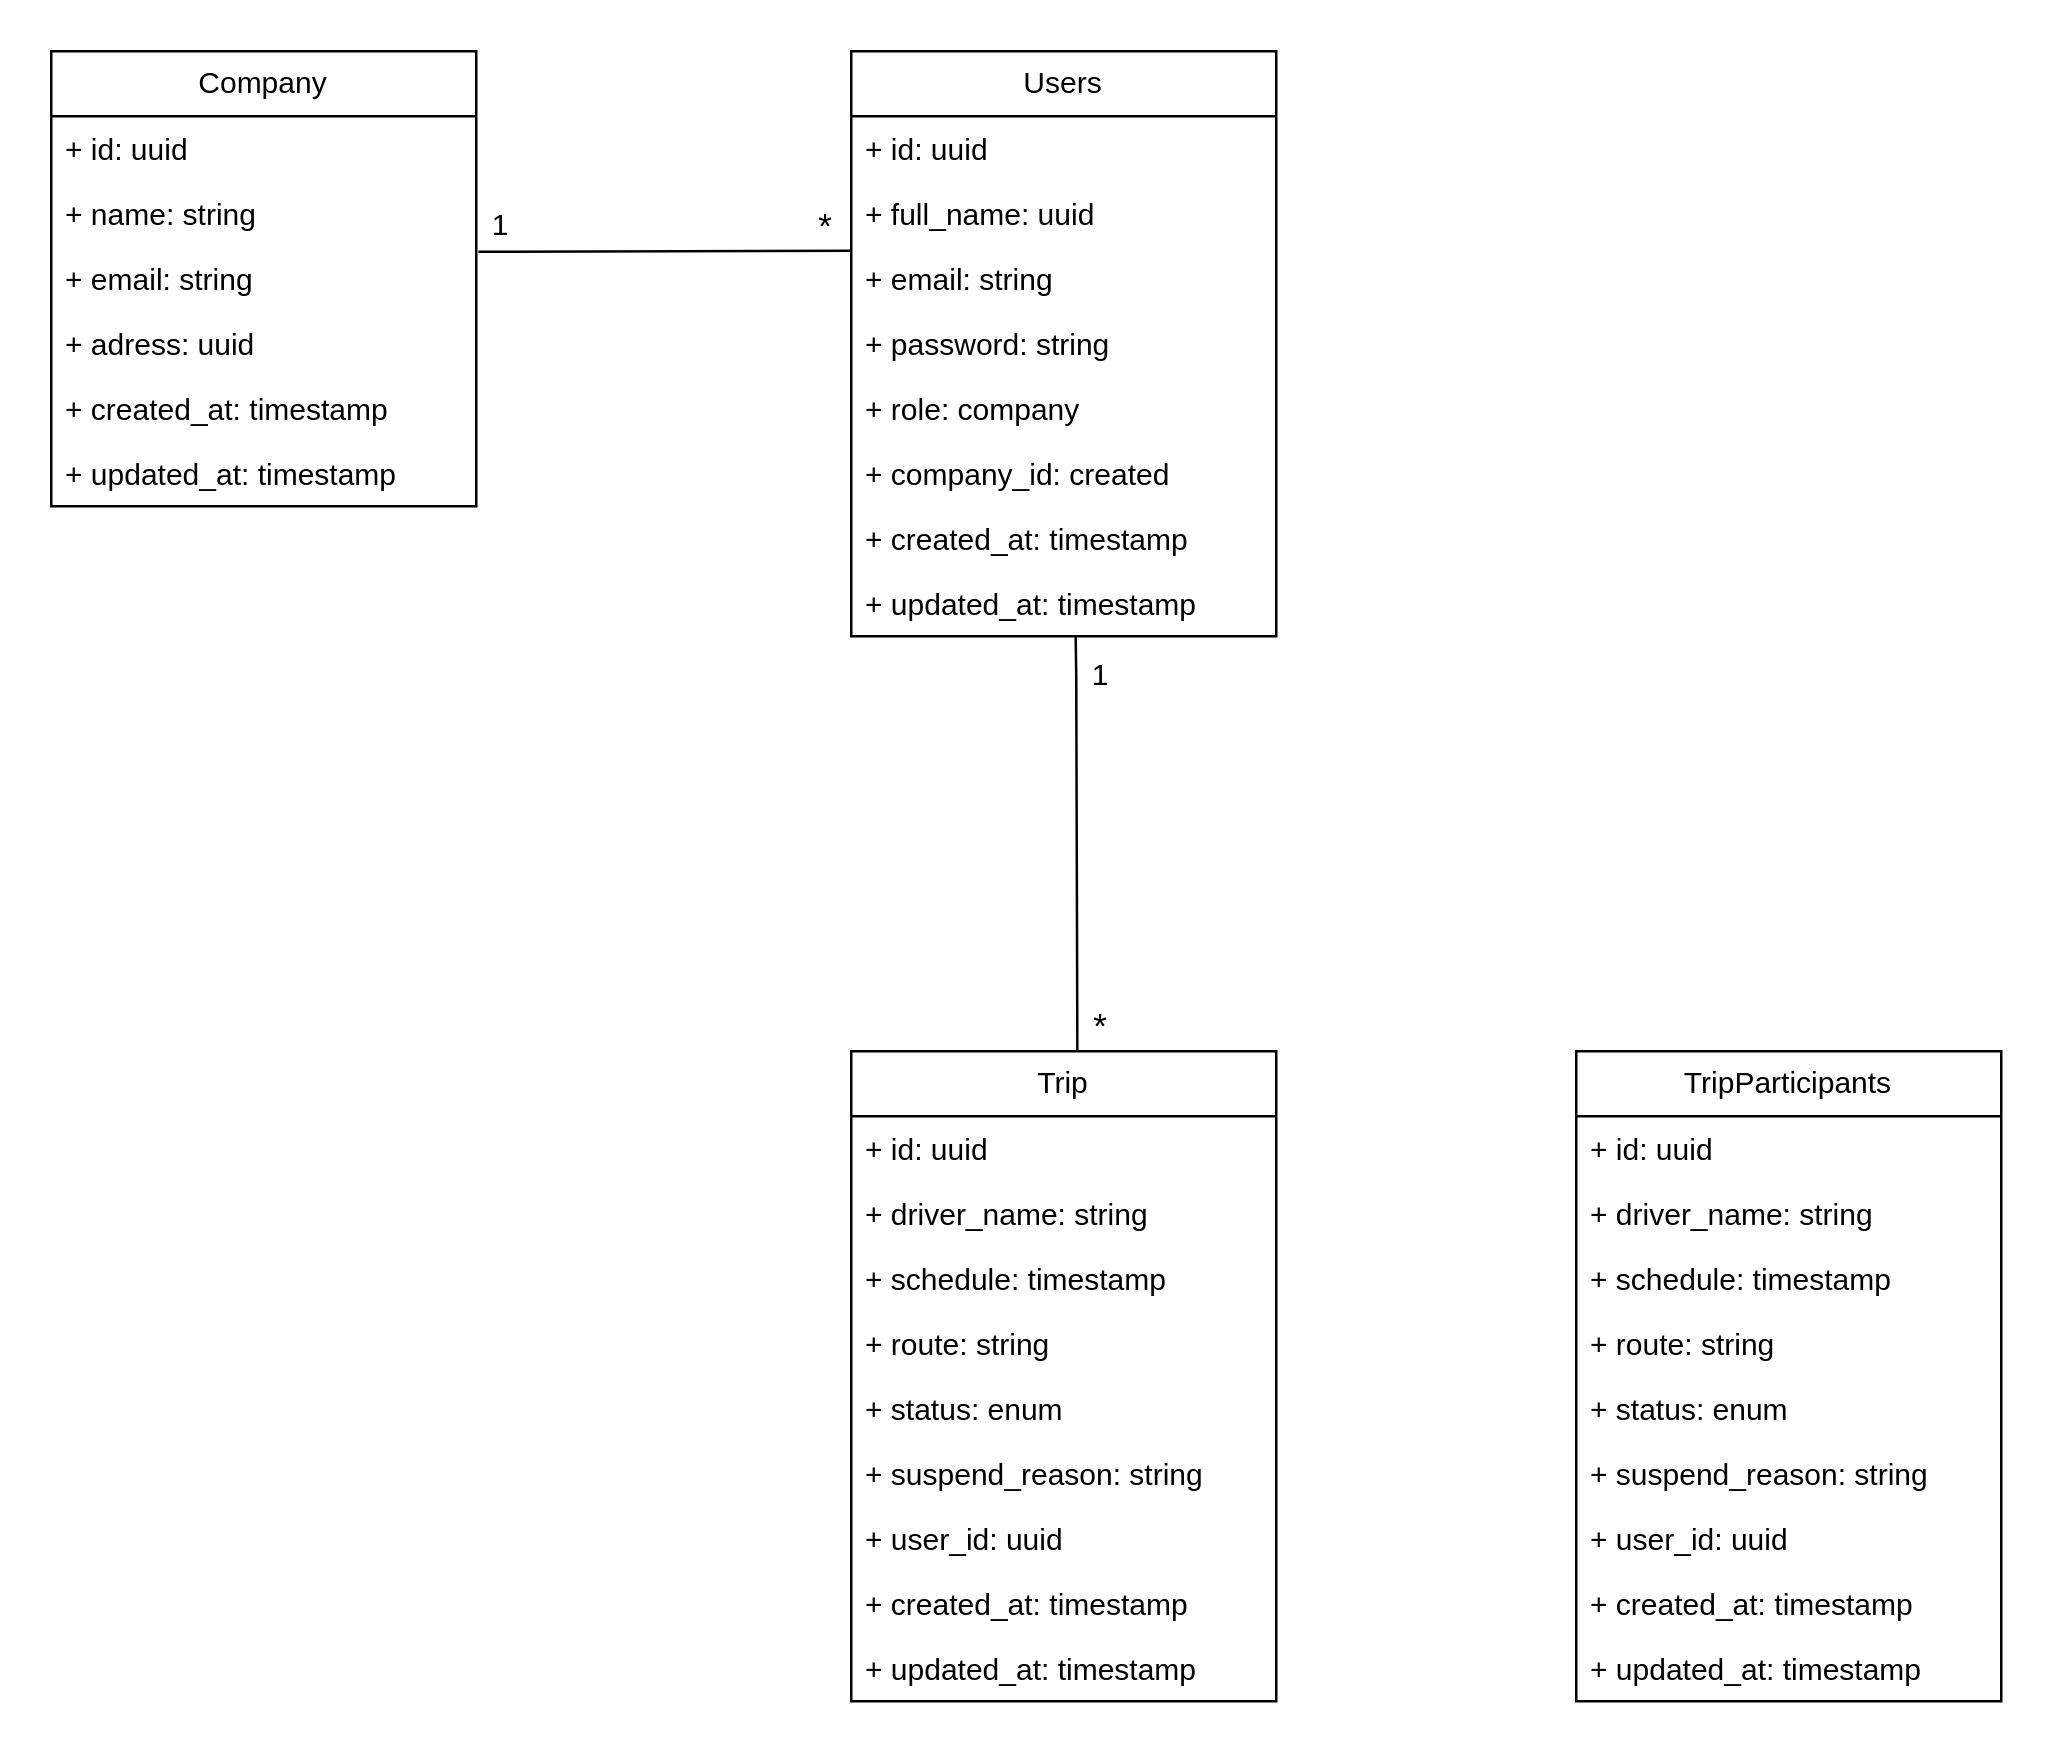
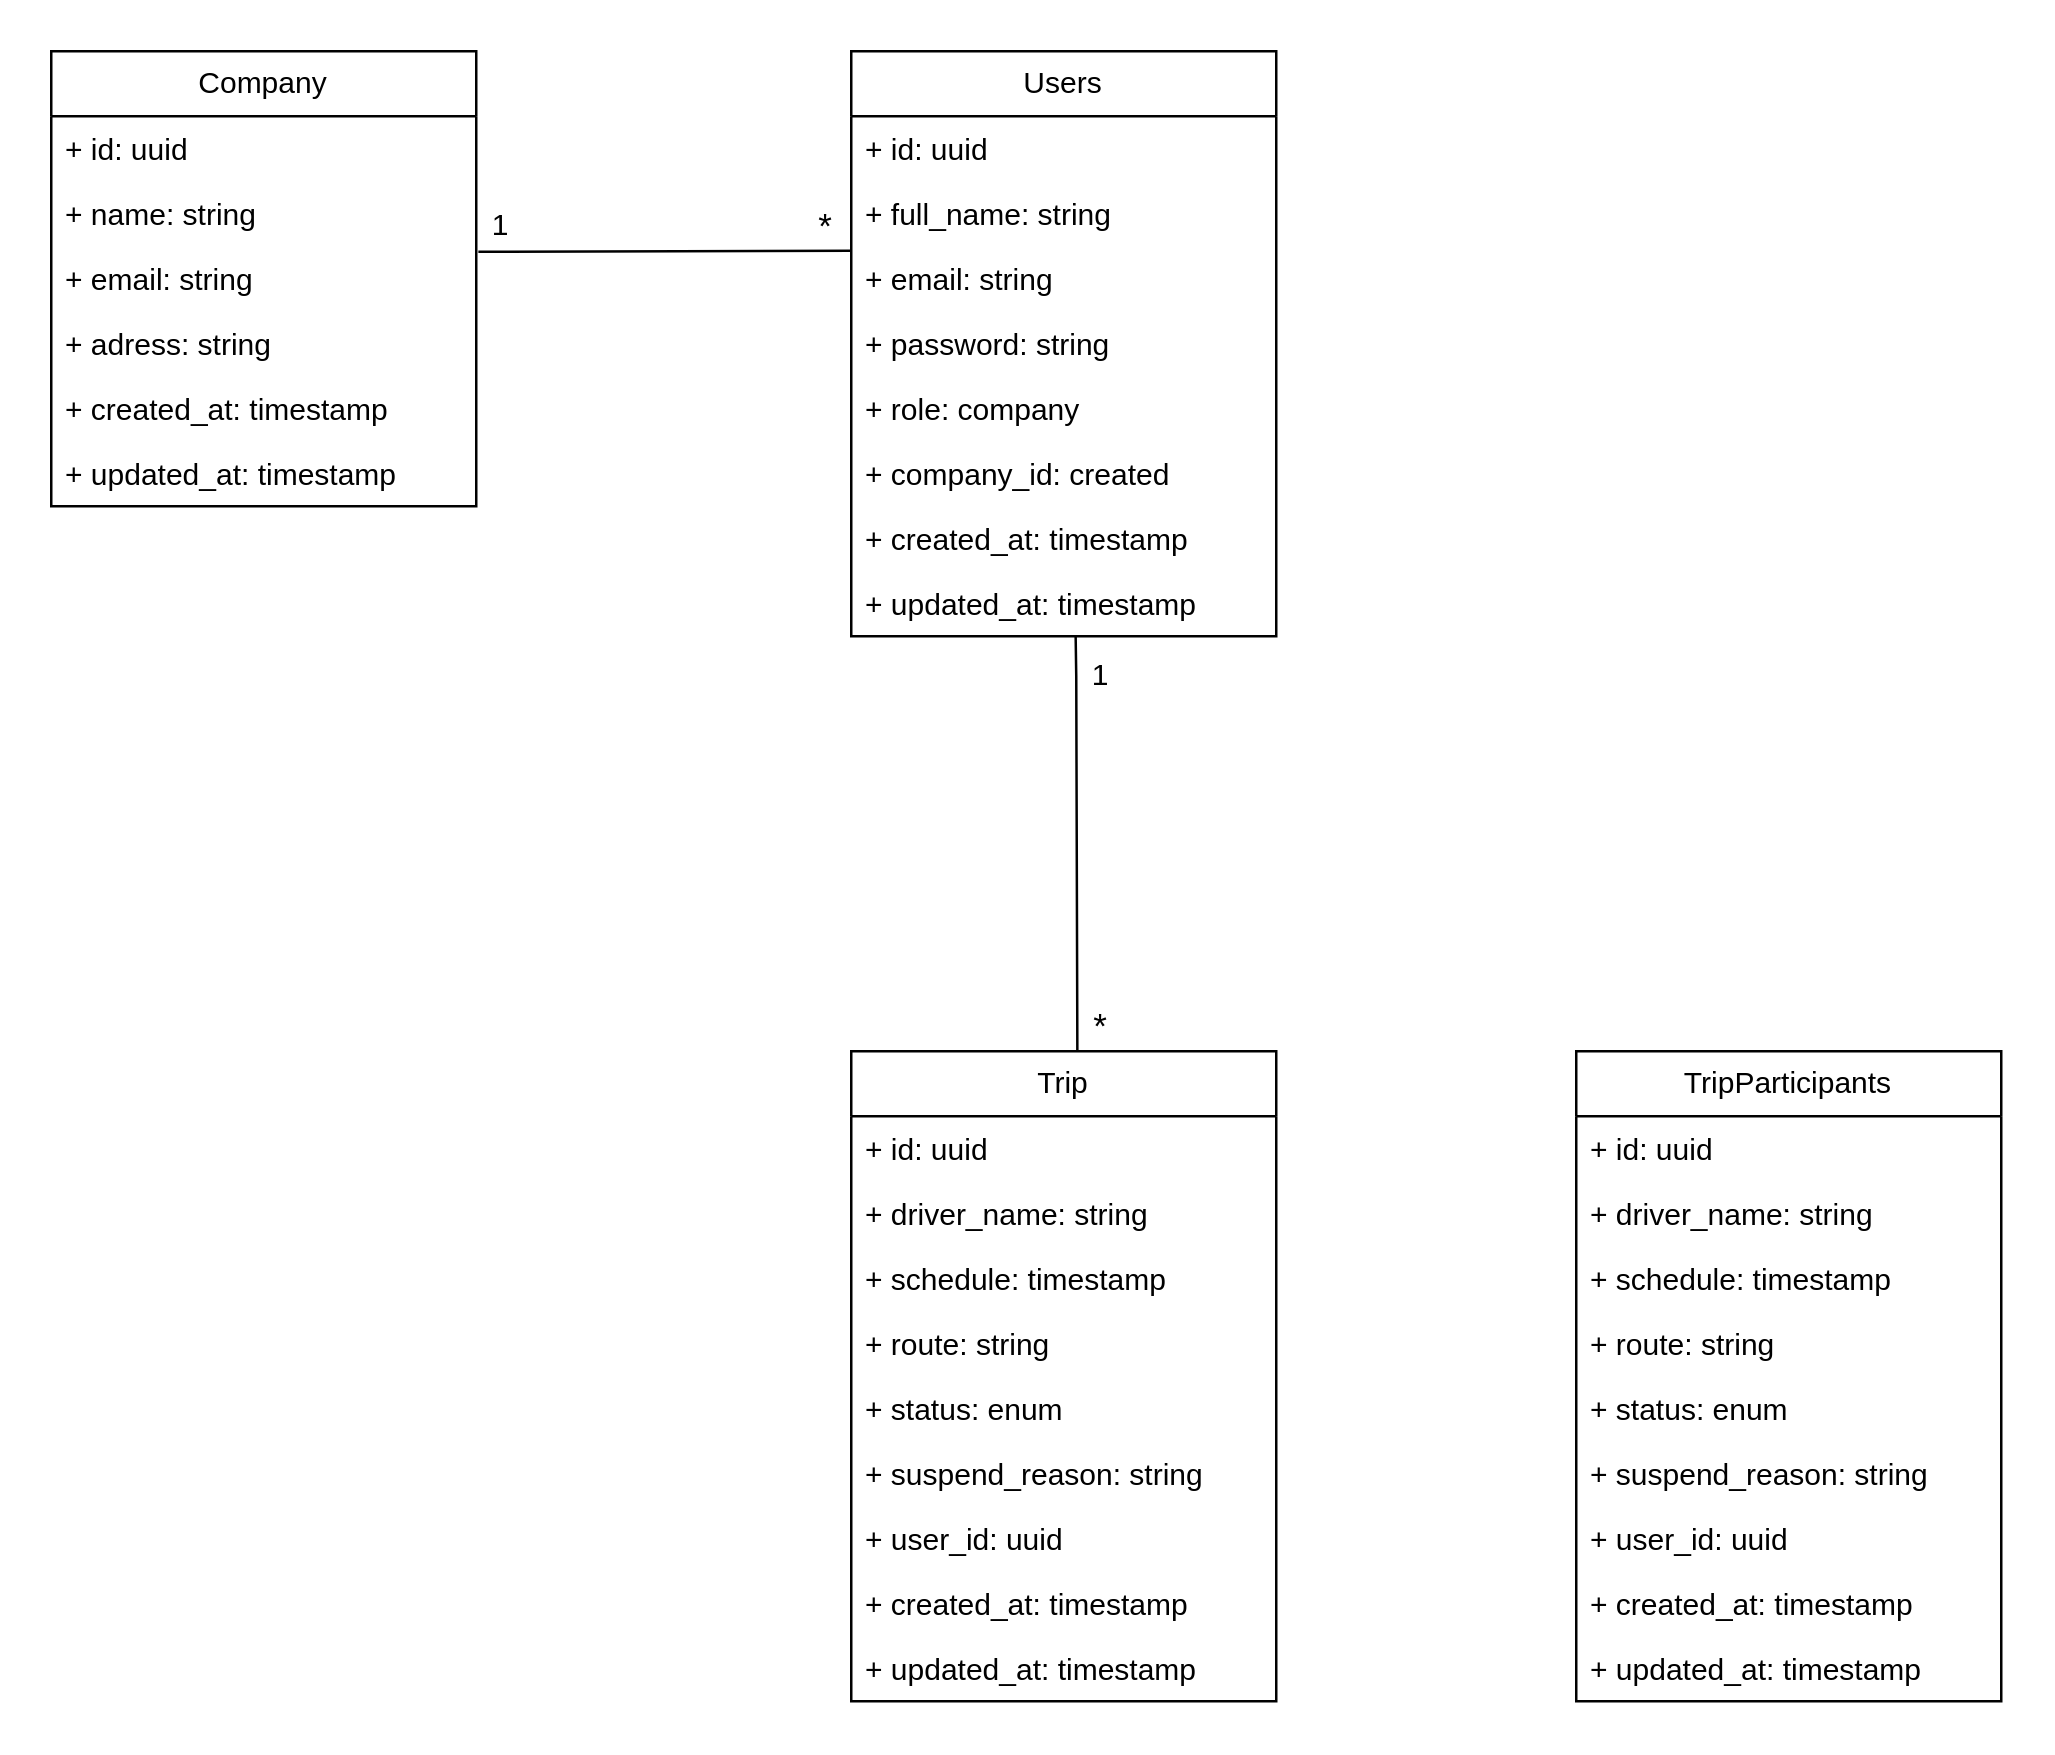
node "+ full_name: uuid": label "+ full_name: uuid" -> "+ full_name: string"
node "+ adress: uuid": label "+ adress: uuid" -> "+ adress: string"
